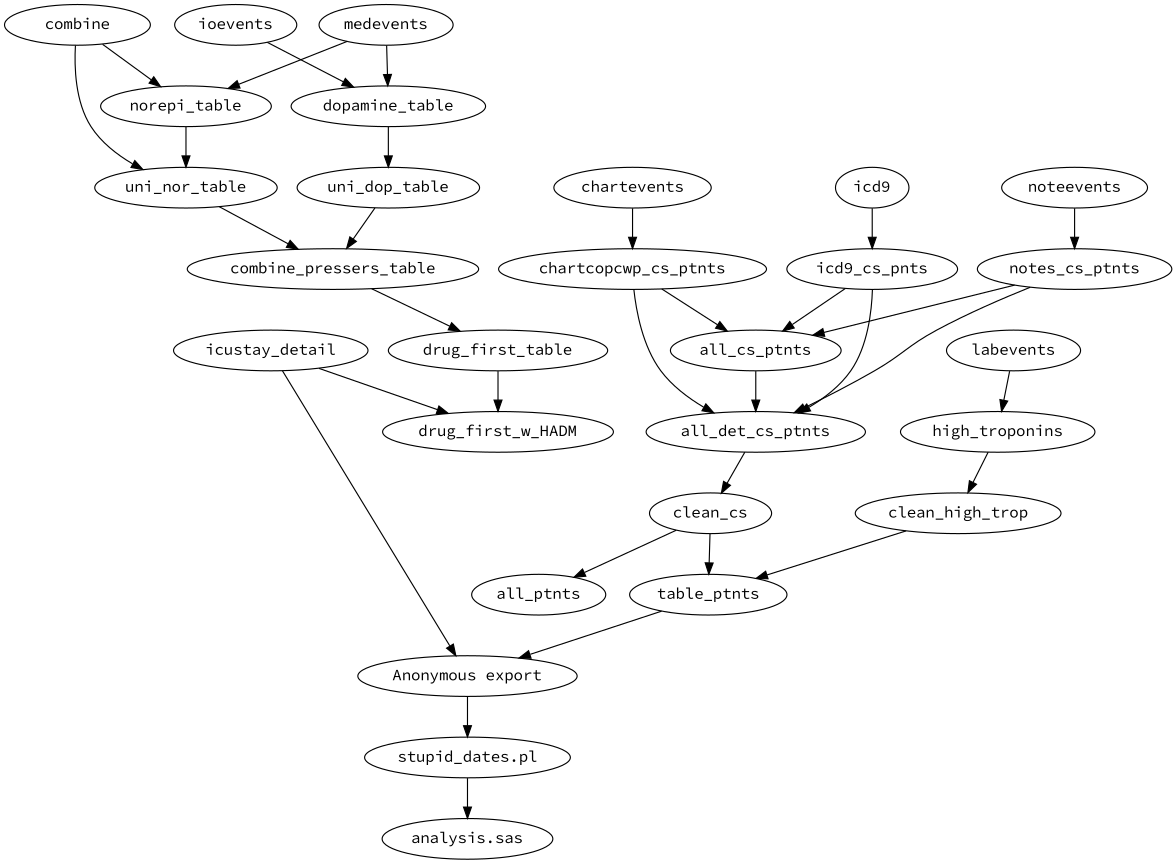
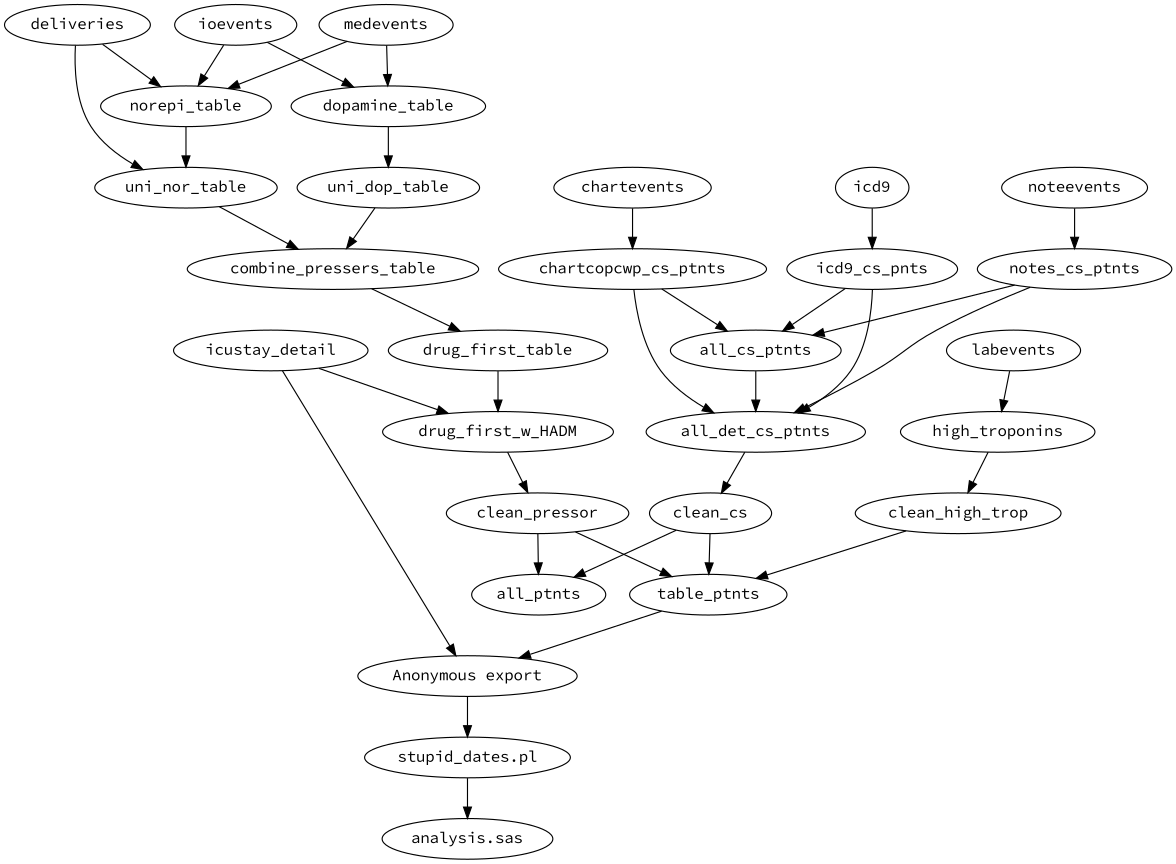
node "combine": label "combine" -> "deliveries"
edge "ioevents" -> "norepi_table": added
node "clean_pressor": added
